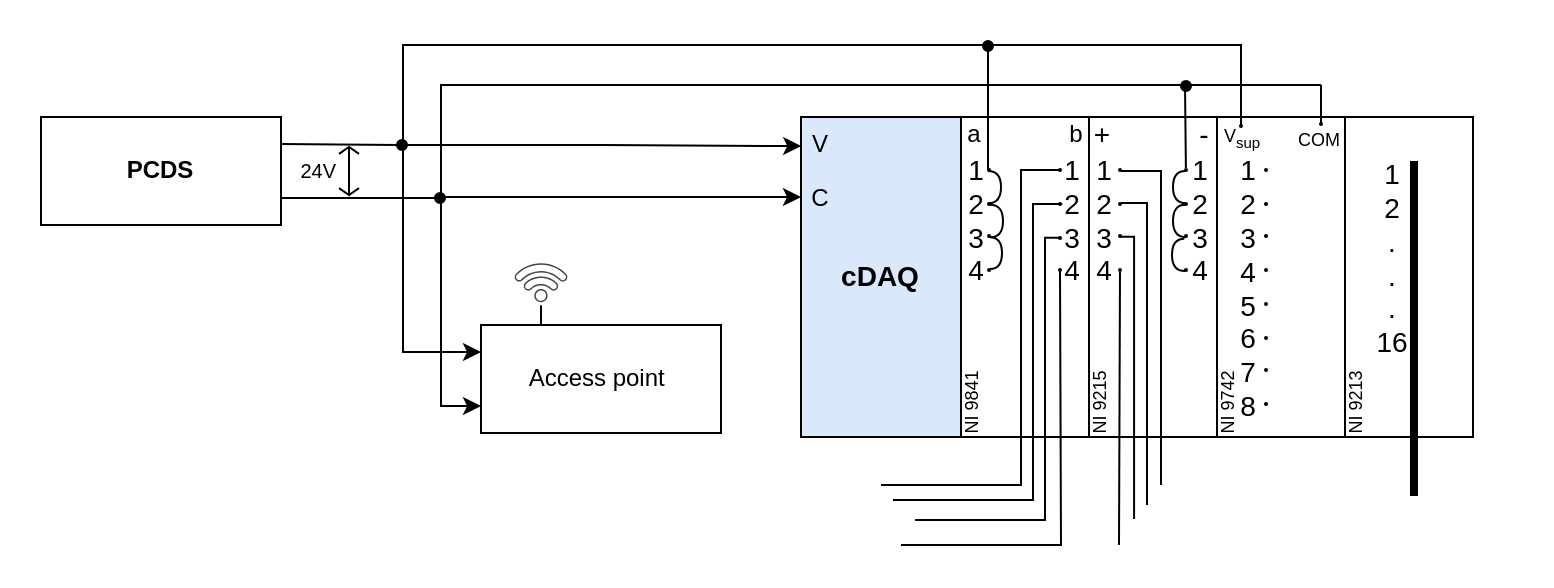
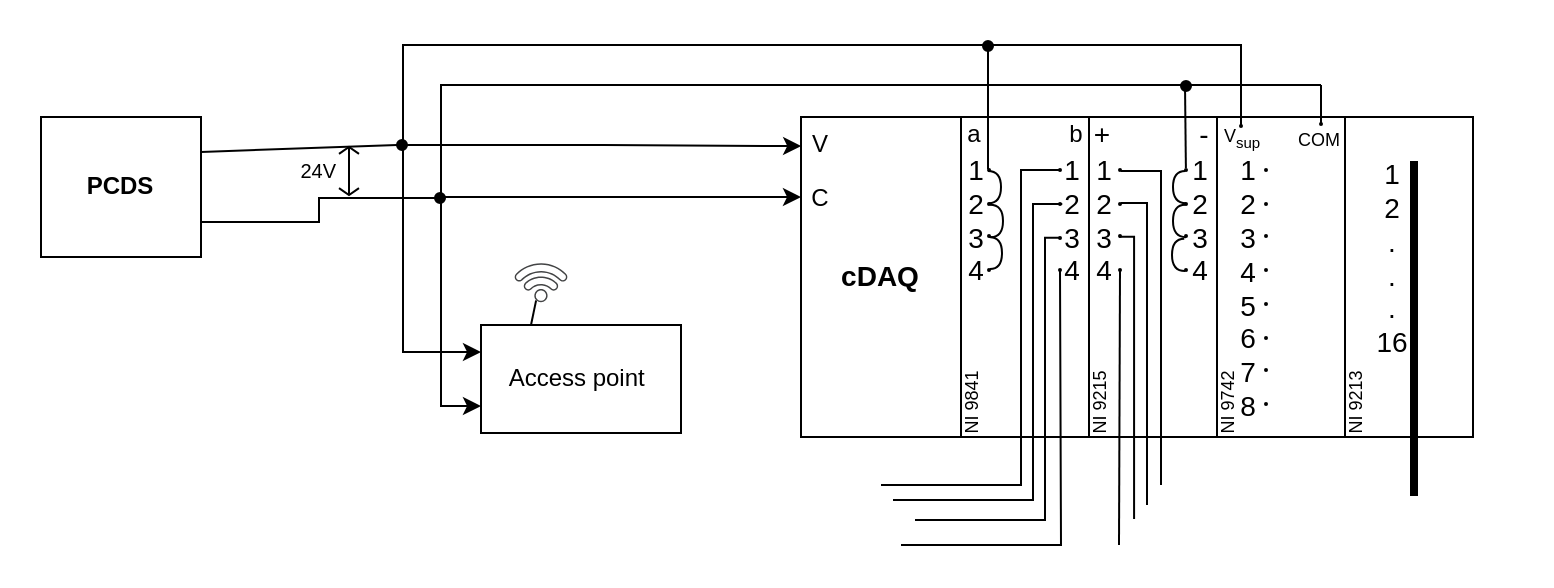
node "PCDS": size 240x108 -> 160x140
node "cDAQ": fillcolor #dae8fc -> #ffffff
node "Access point": size 240x108 -> 200x108
